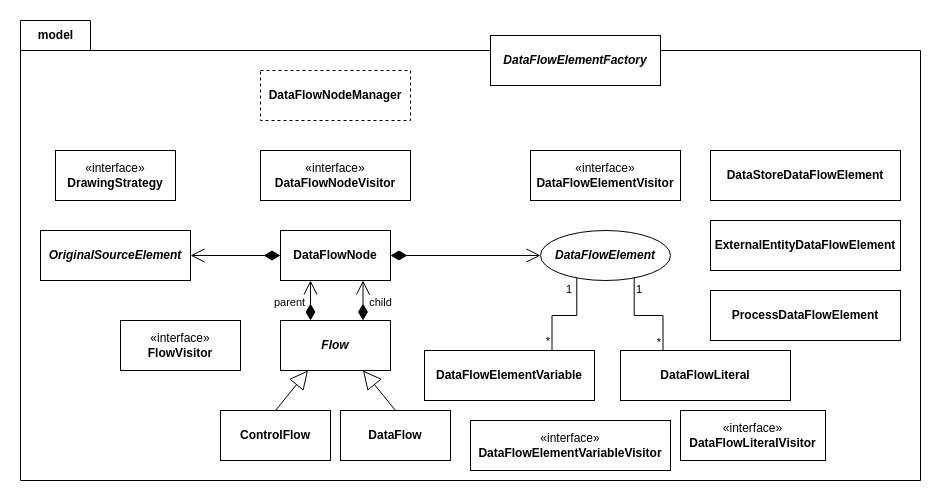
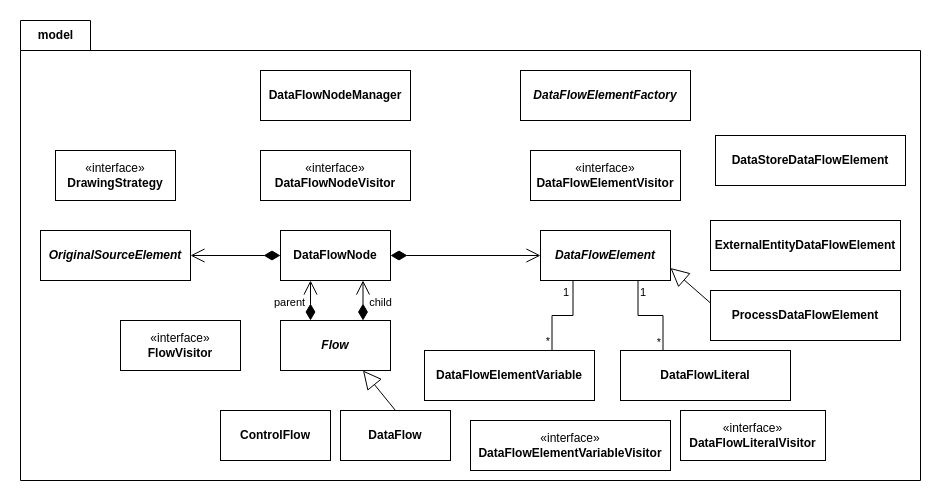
node "DataFlowElementFactory": moved (576, 61) -> (606, 96)
node "DataFlowNodeManager": style dashed -> solid
node "DataStoreDataFlowElement": moved (806, 176) -> (811, 161)
node "DataFlowElement": shape ellipse -> rectangle
edge "ProcessDataFlowElement" -> "DataFlowElement": added
edge "ControlFlow" -> "Flow": removed
